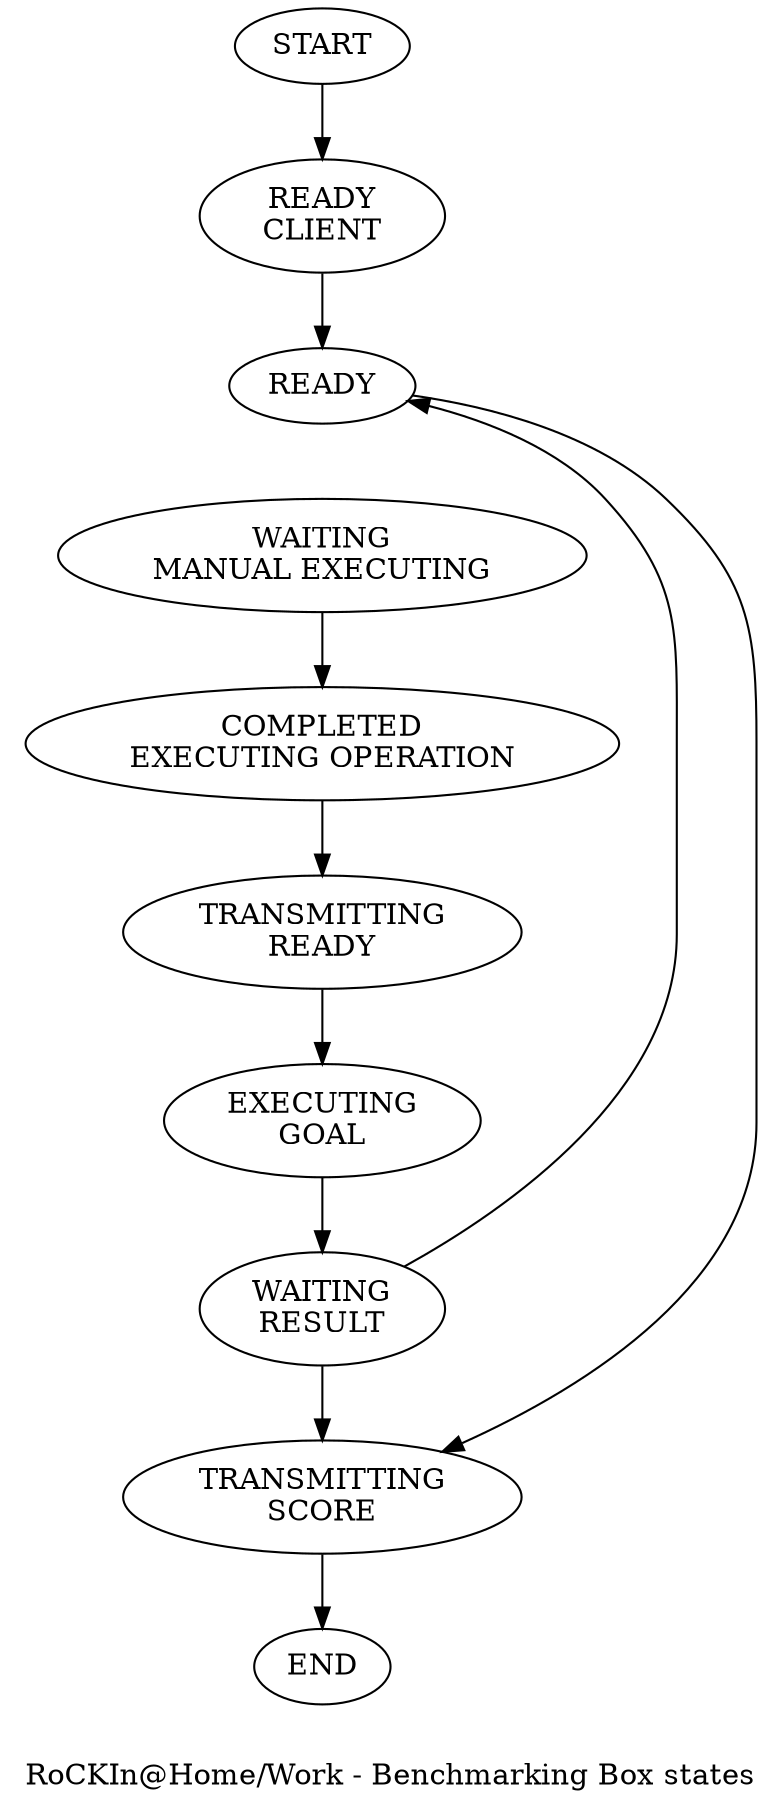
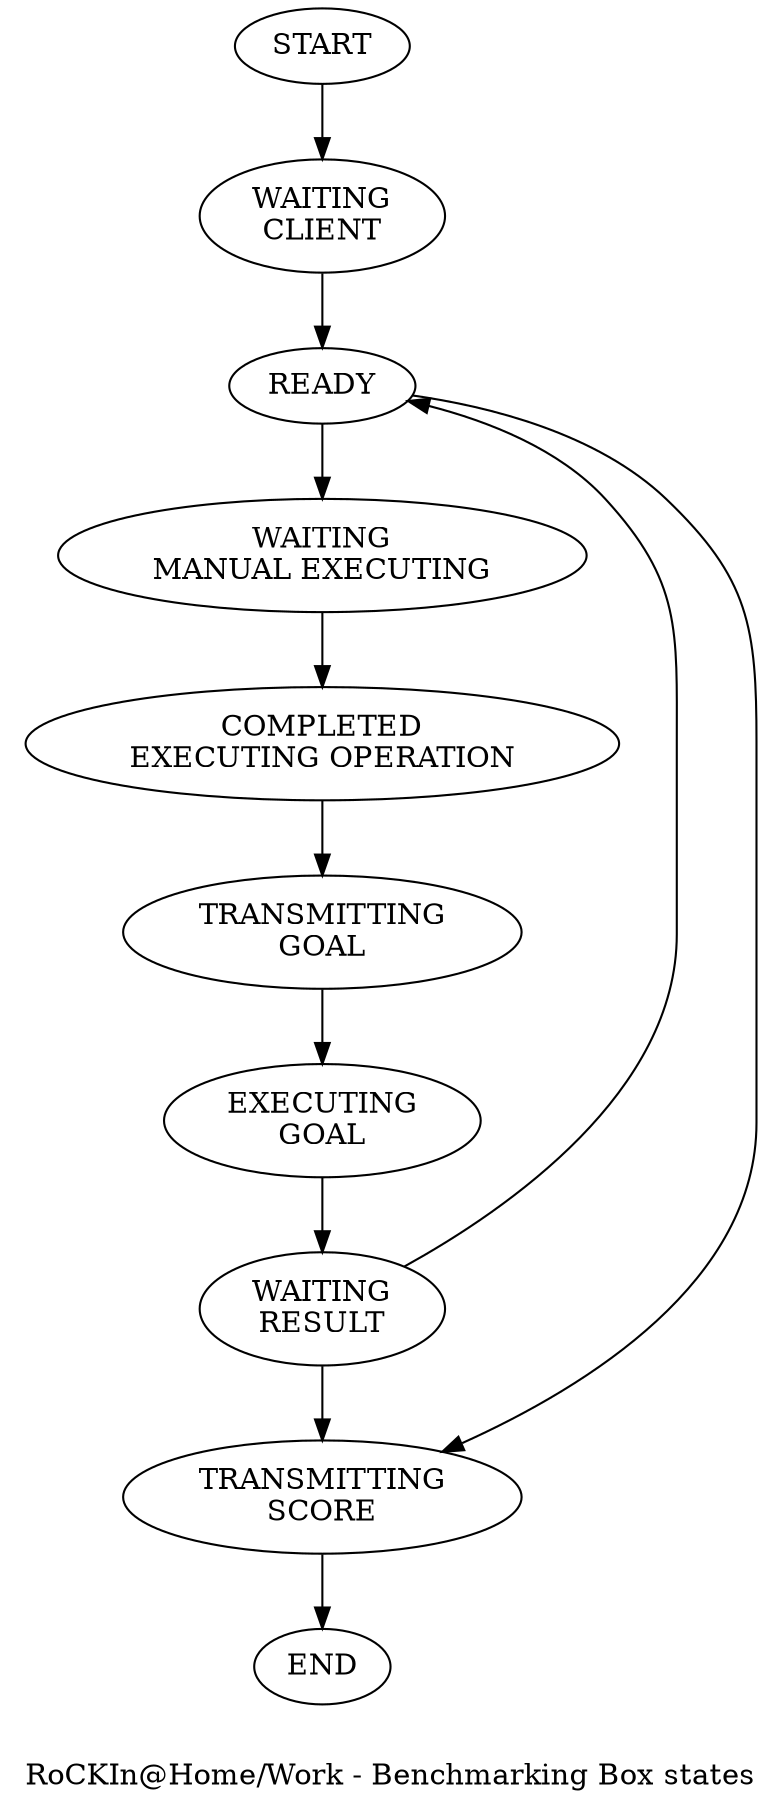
node "READY CLIENT": label "READY CLIENT" -> "WAITING CLIENT"
edge "READY" -> "WAITING MANUAL EXECUTING": added
node "TRANSMITTING READY": label "TRANSMITTING READY" -> "TRANSMITTING GOAL"
